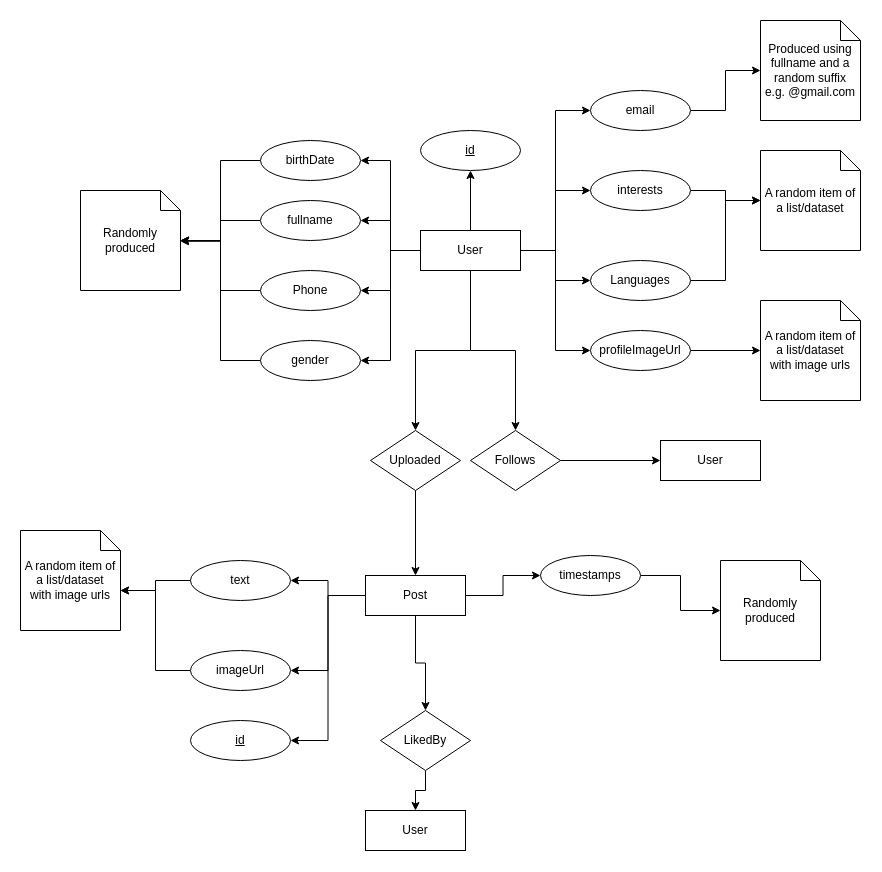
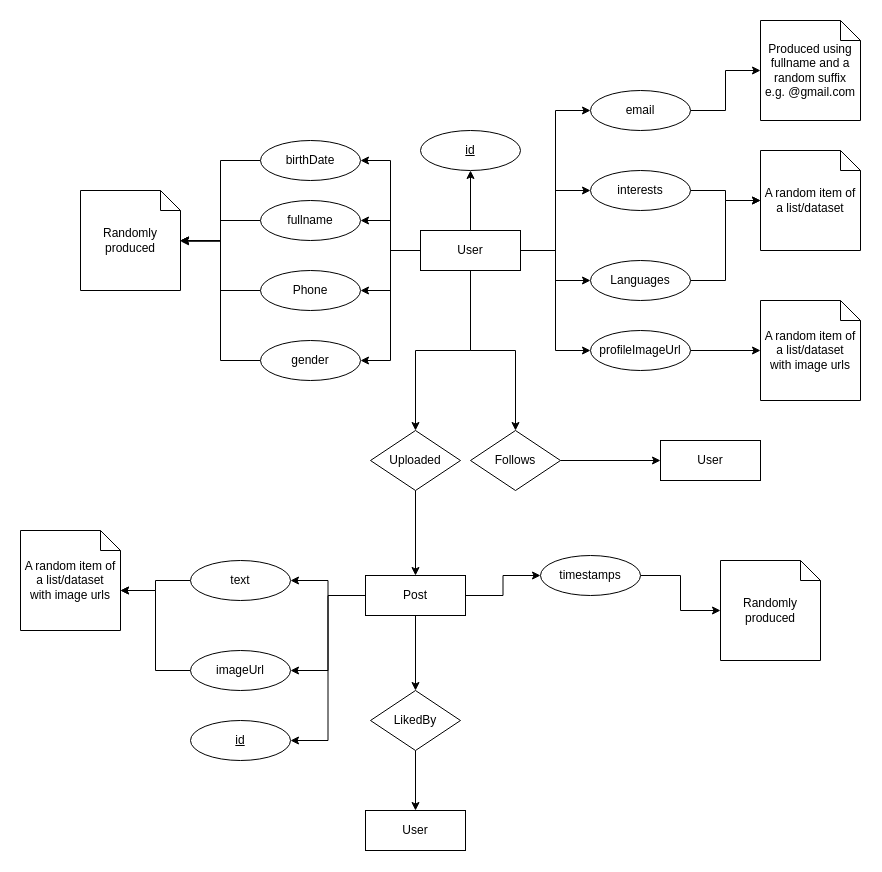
node "LikedBy": moved (426, 741) -> (416, 721)
